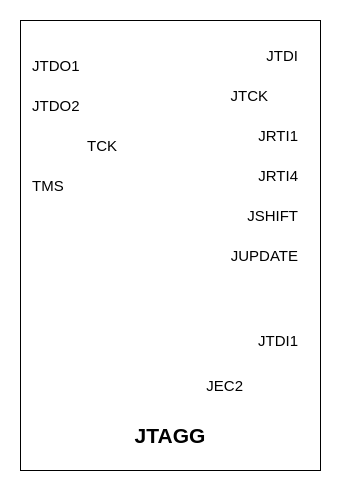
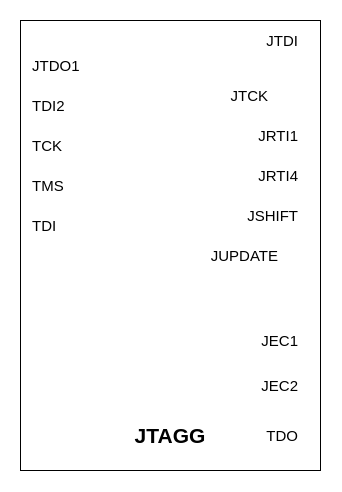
node "JTDI": moved (271, 56) -> (271, 41)
node "JTDO2": label "JTDO2" -> "TDI2"
node "TCK": moved (116, 146) -> (61, 146)
node "TDI": added
node "JUPDATE": moved (261, 256) -> (241, 256)
node "JTDI1": label "JTDI1" -> "JEC1"
node "JEC2": moved (216, 386) -> (271, 386)
node "TDO": added
